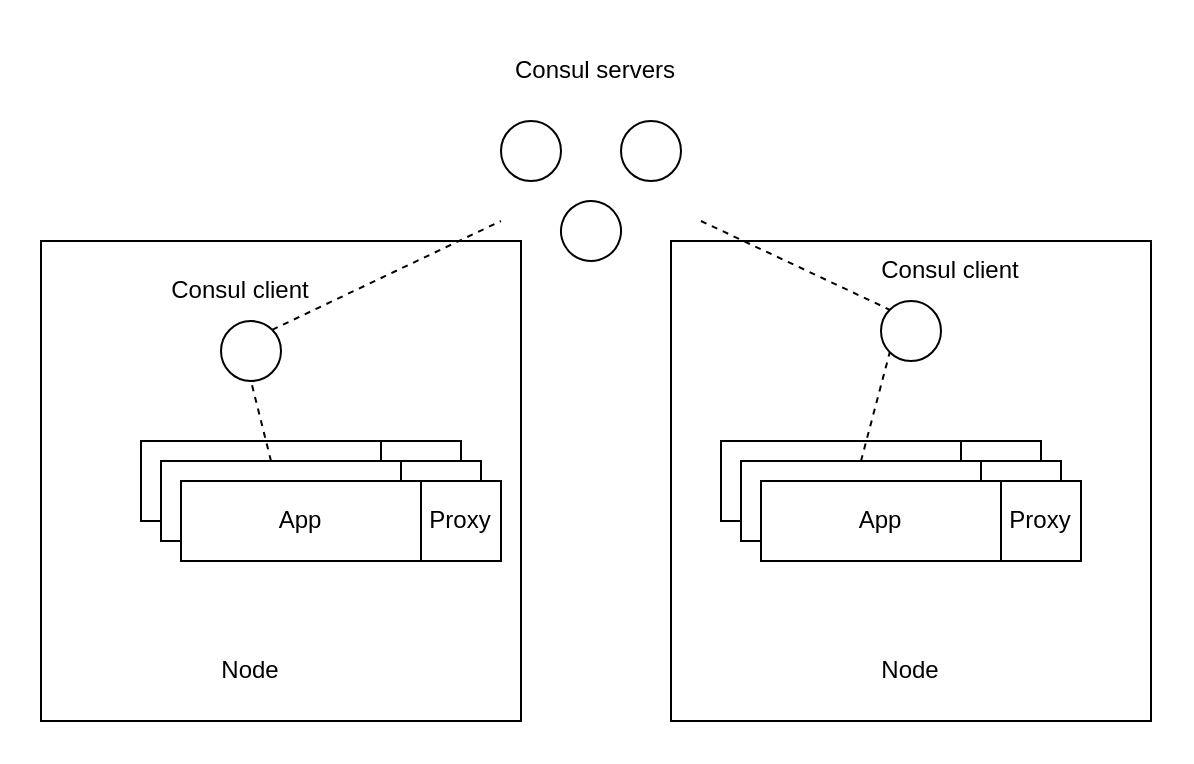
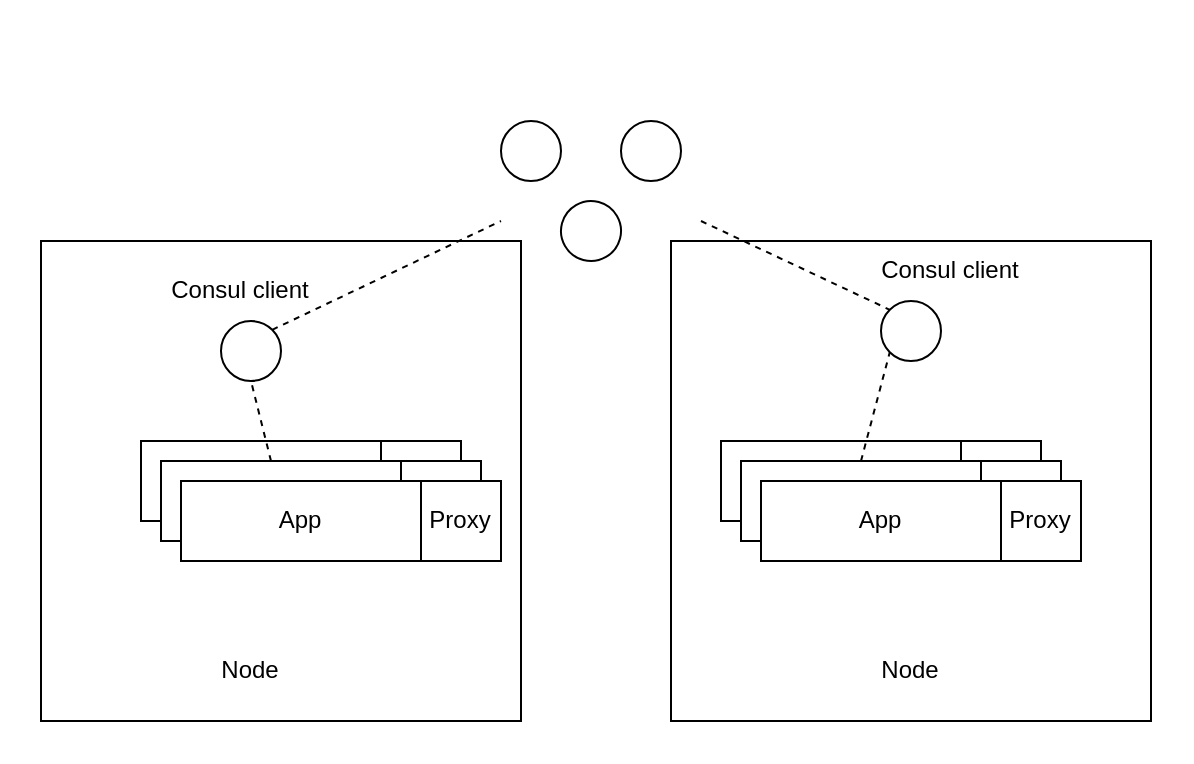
node "Consul servers": removed
